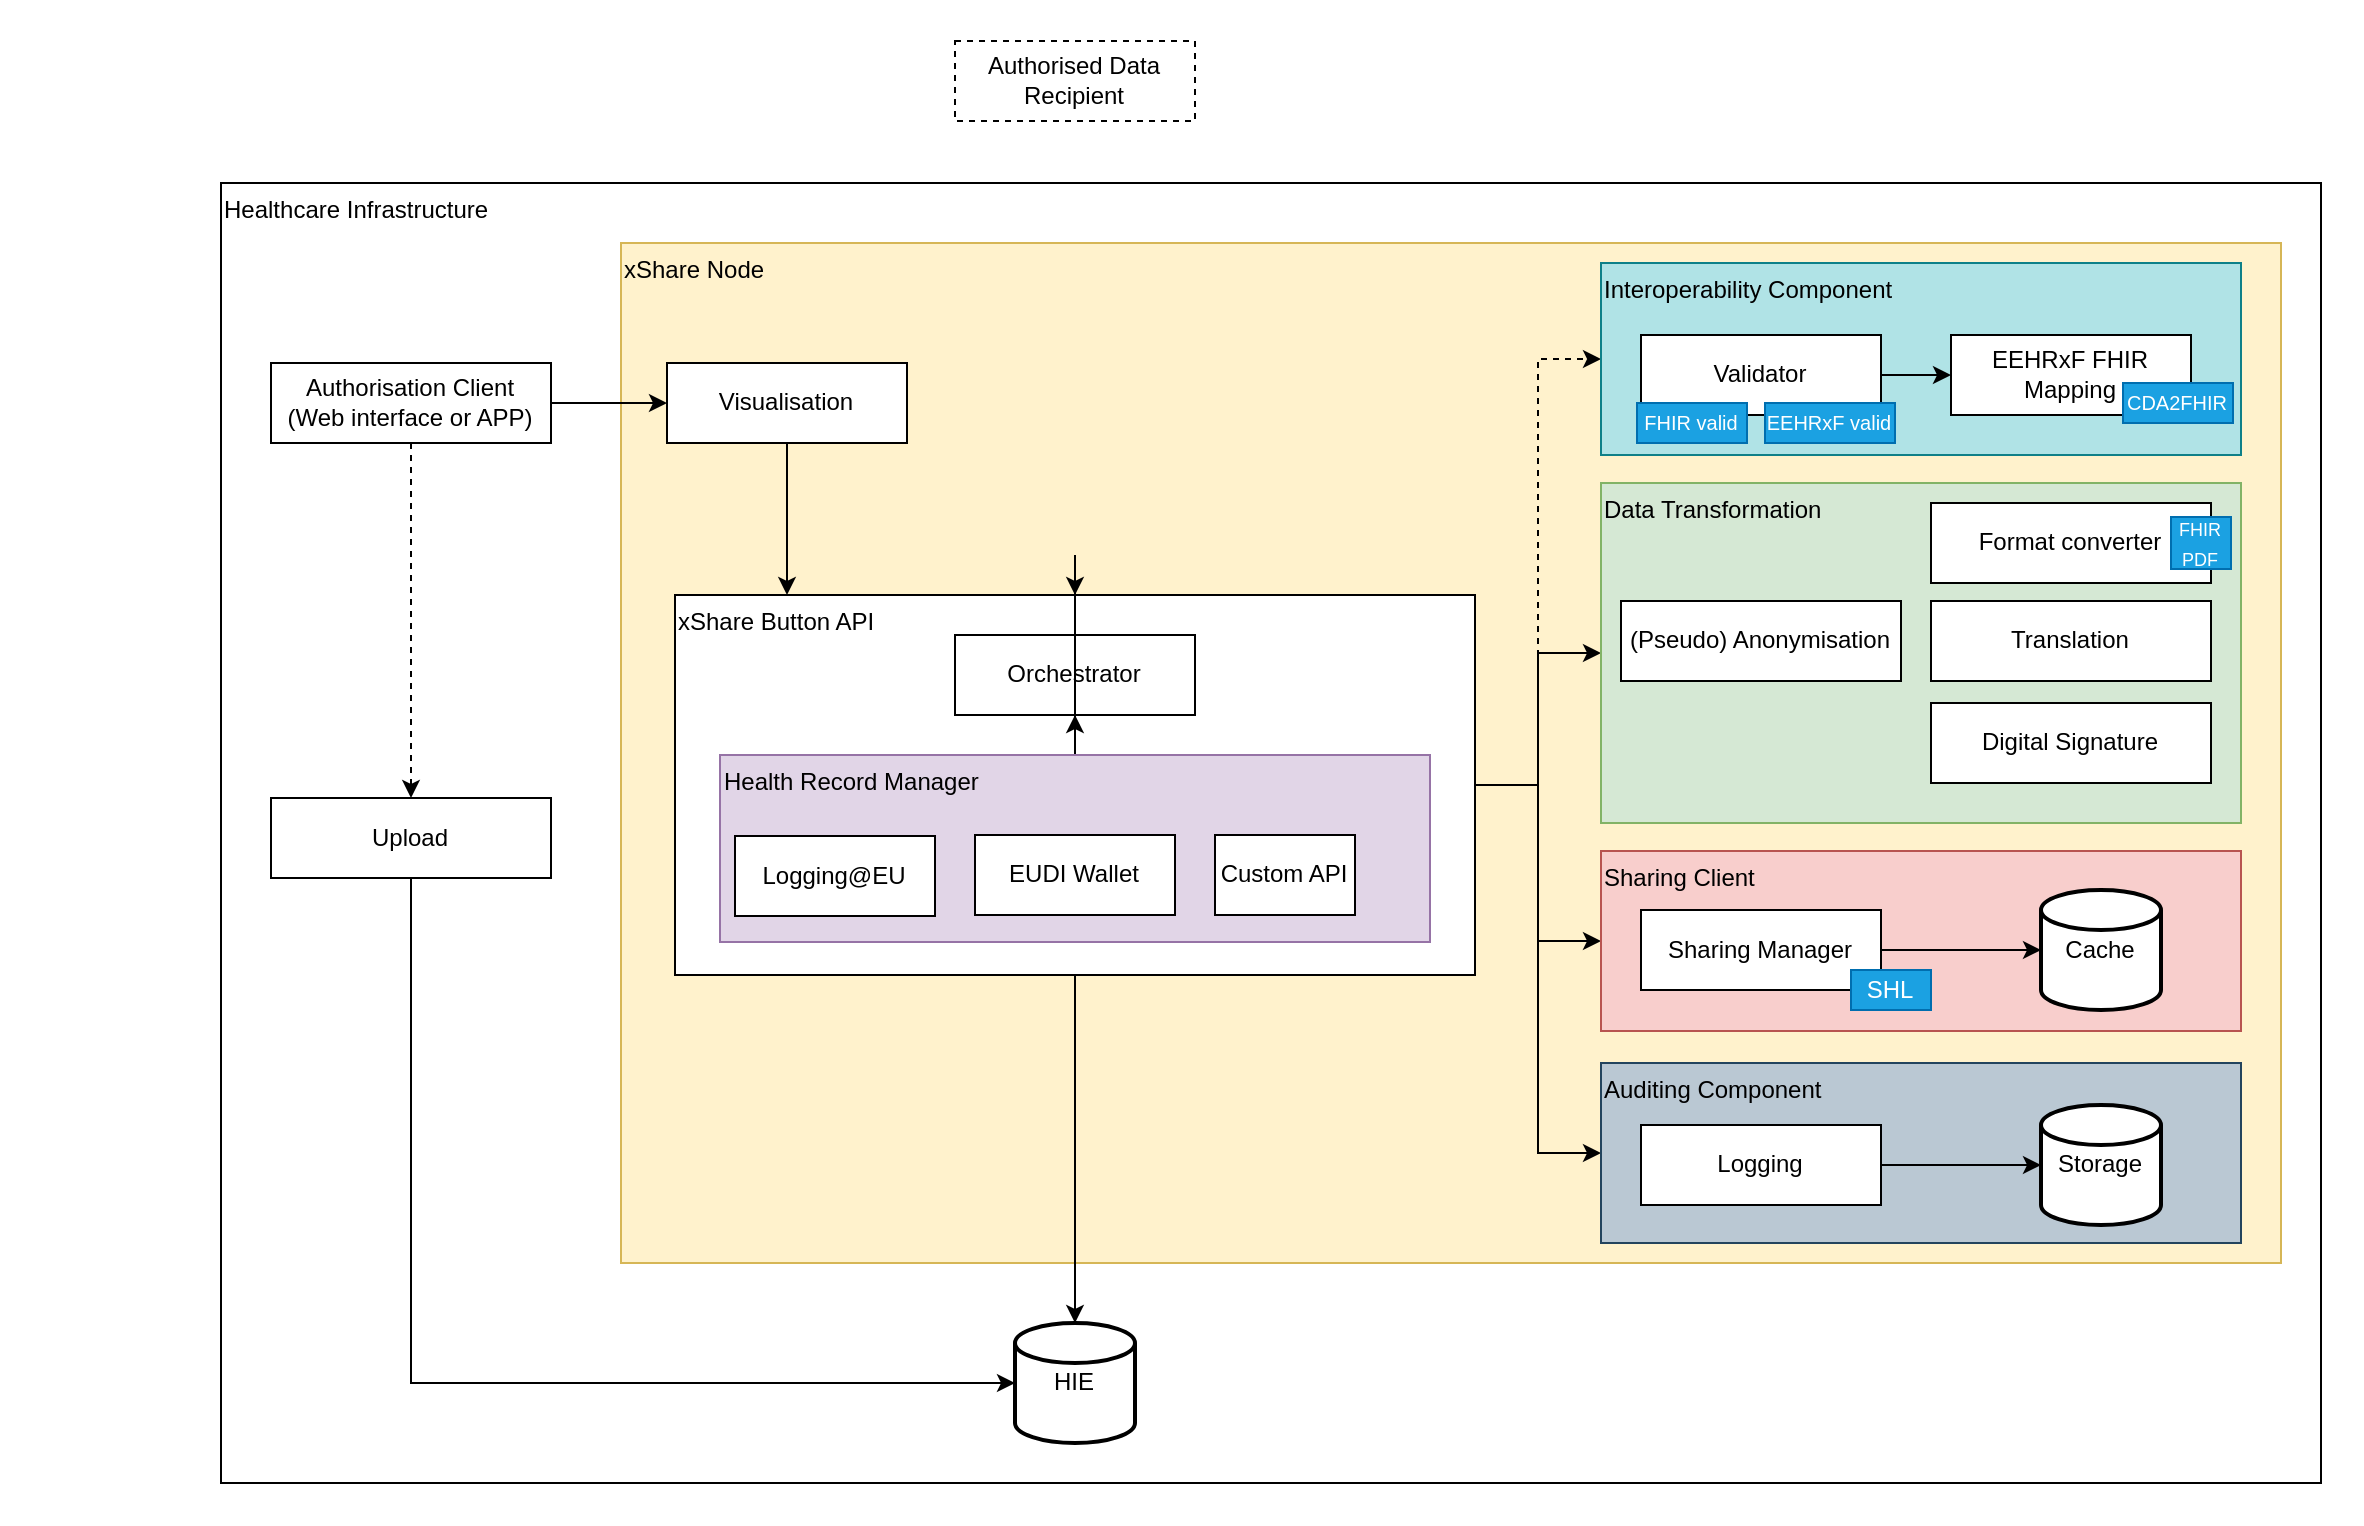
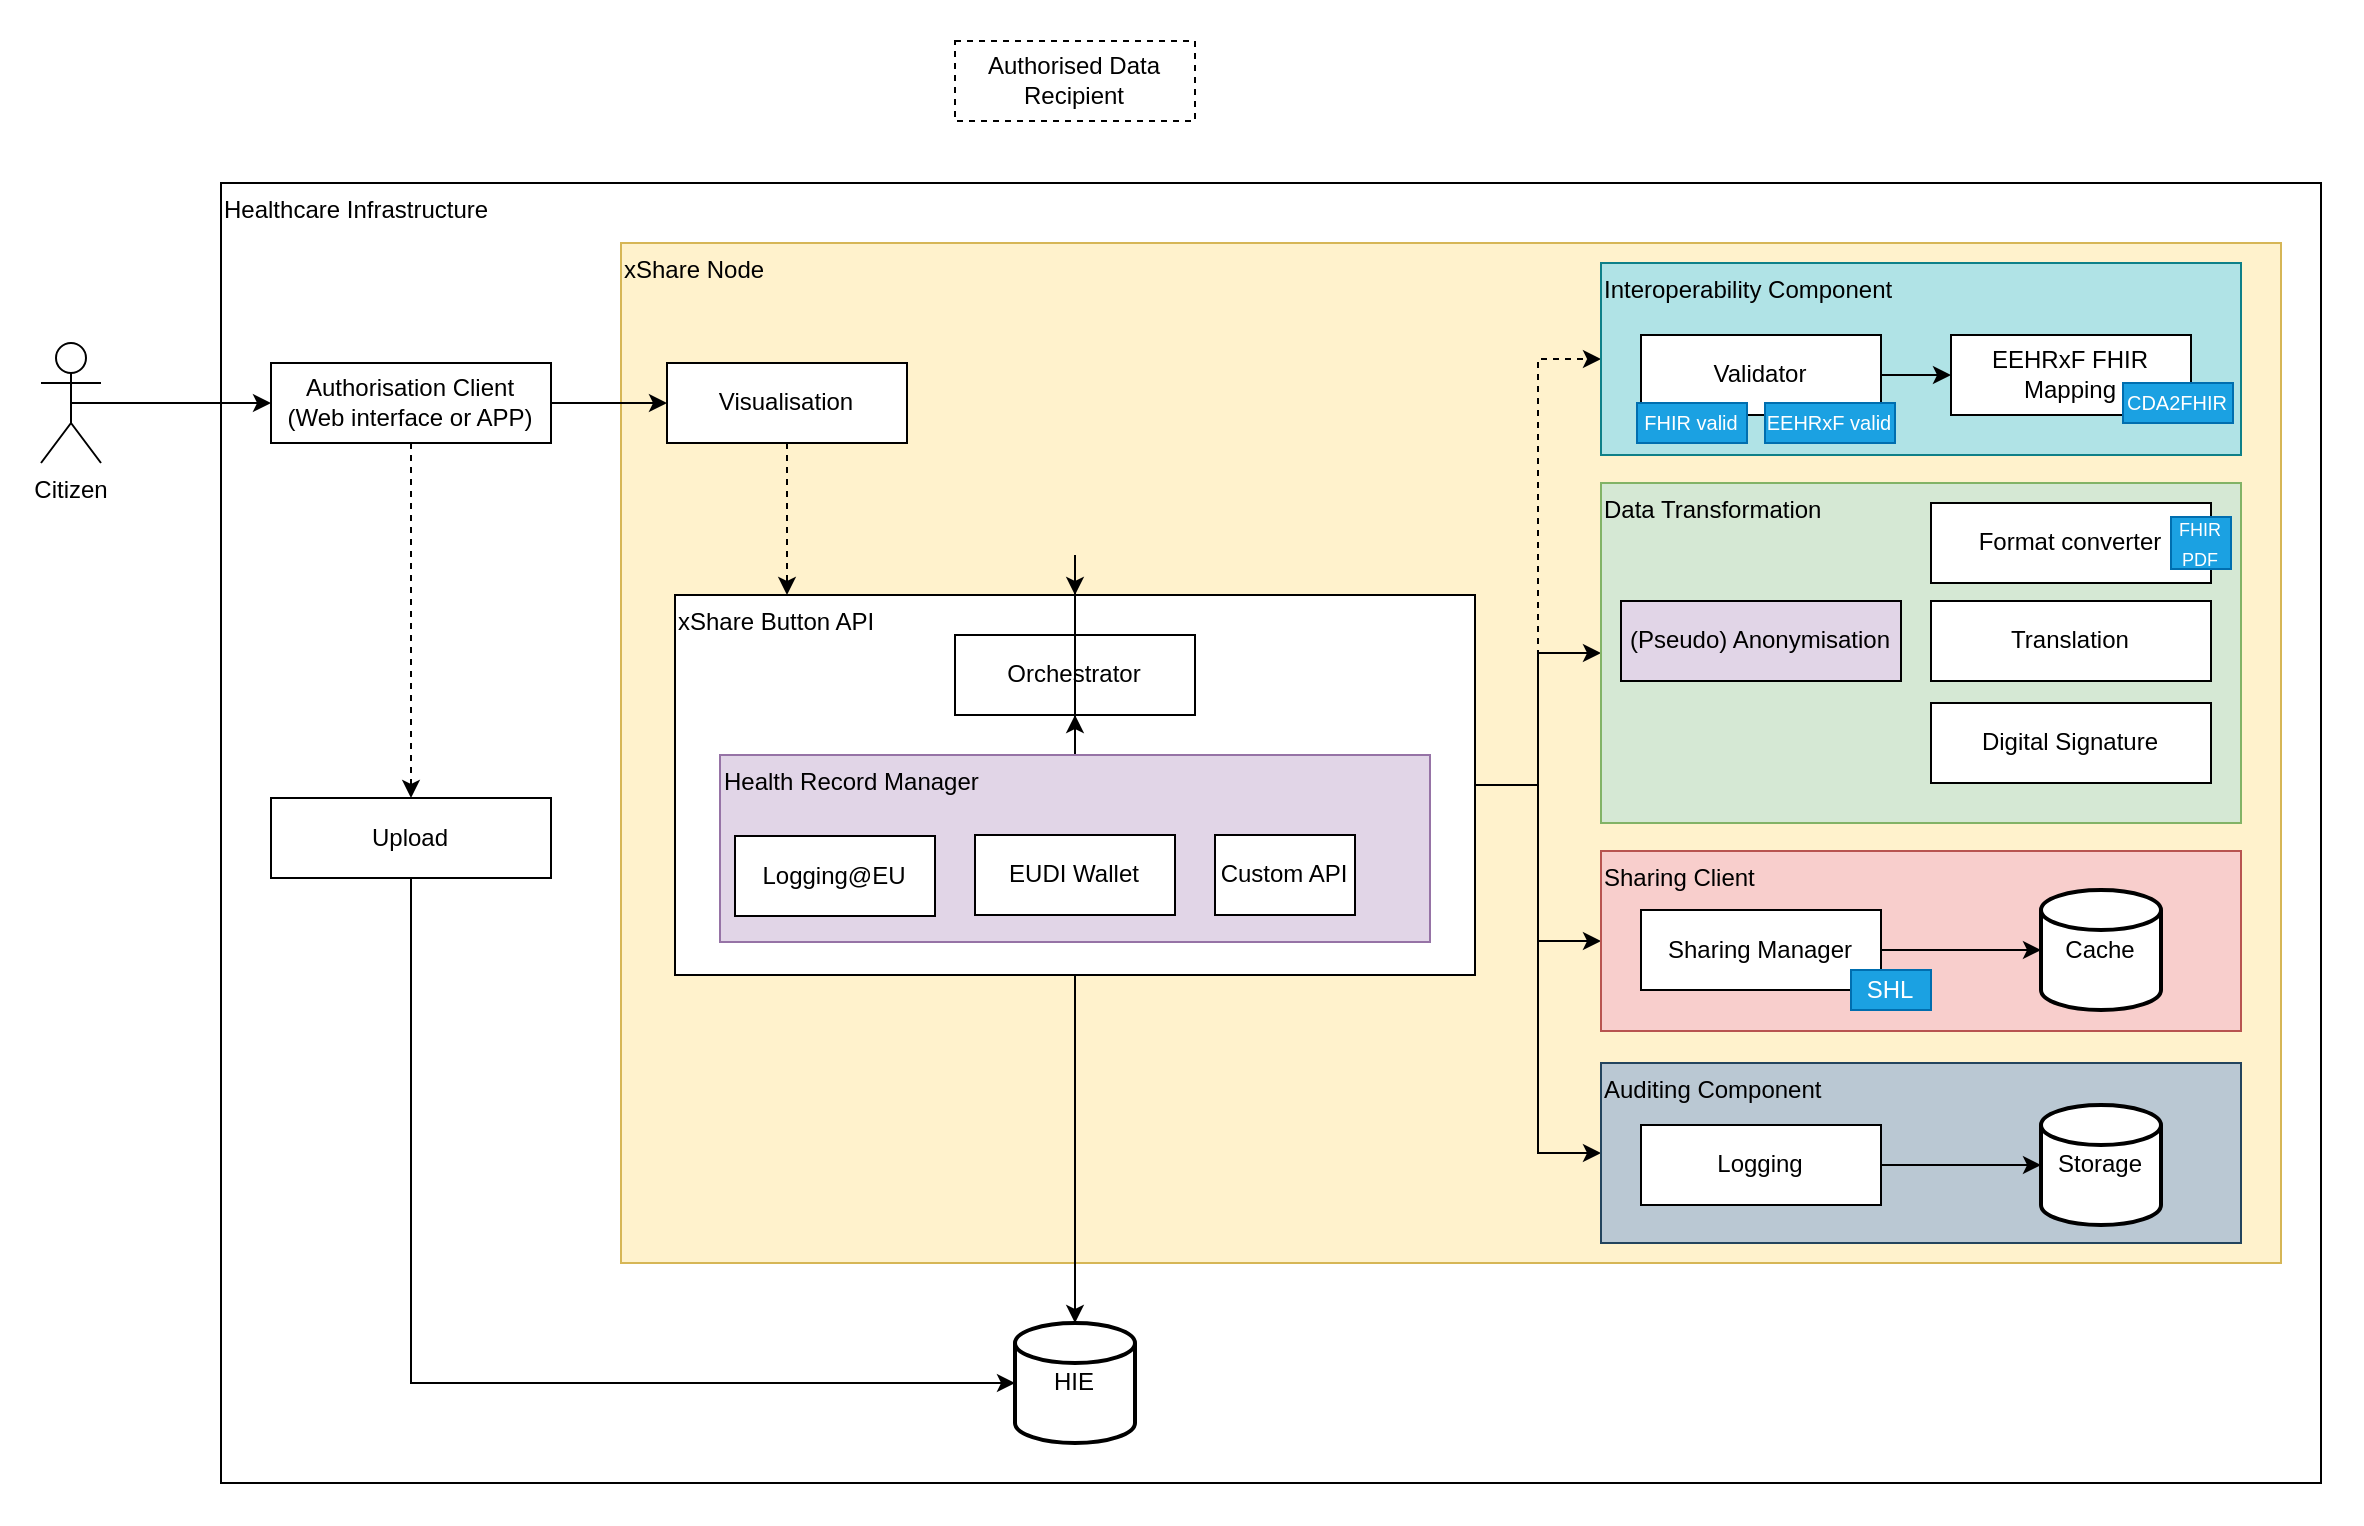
node "Citizen": added
edge "Citizen" -> "Authorisation Client (Web interface or APP)": added
edge "Visualisation" -> "xShare Button API": style solid -> dashed
node "(Pseudo) Anonymisation": fillcolor #ffffff -> #e1d5e7
